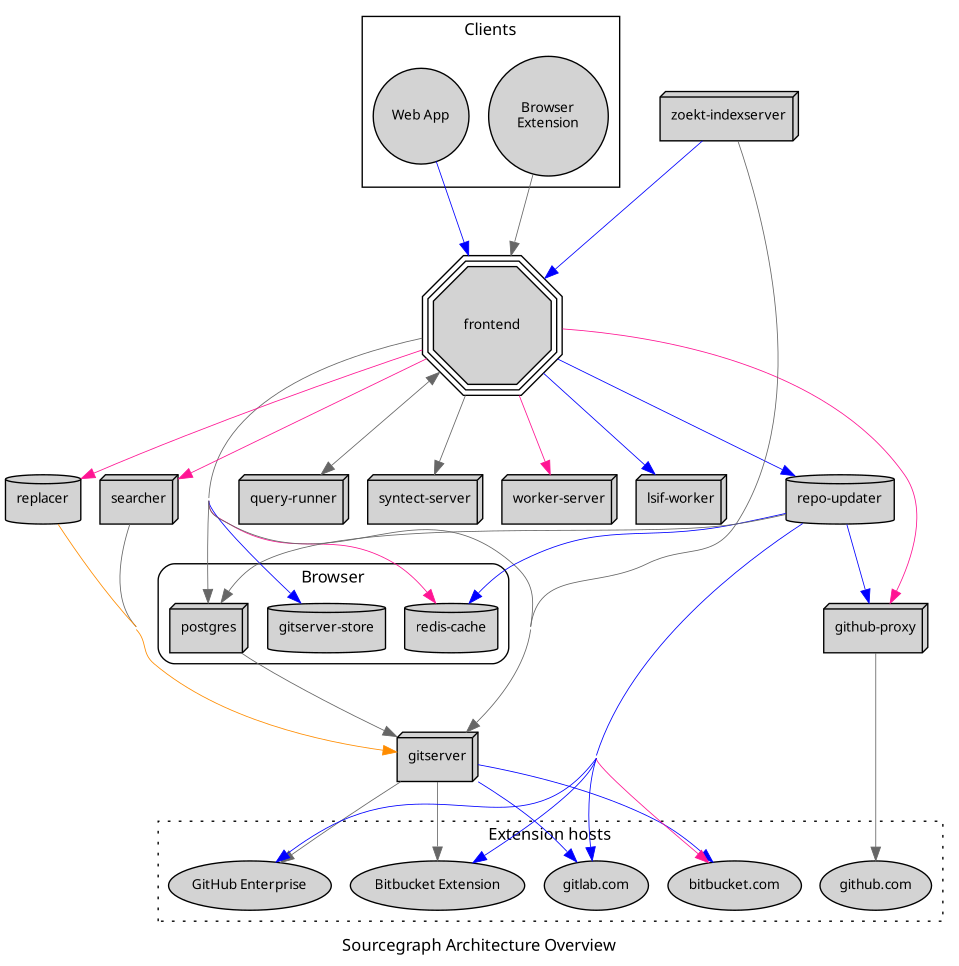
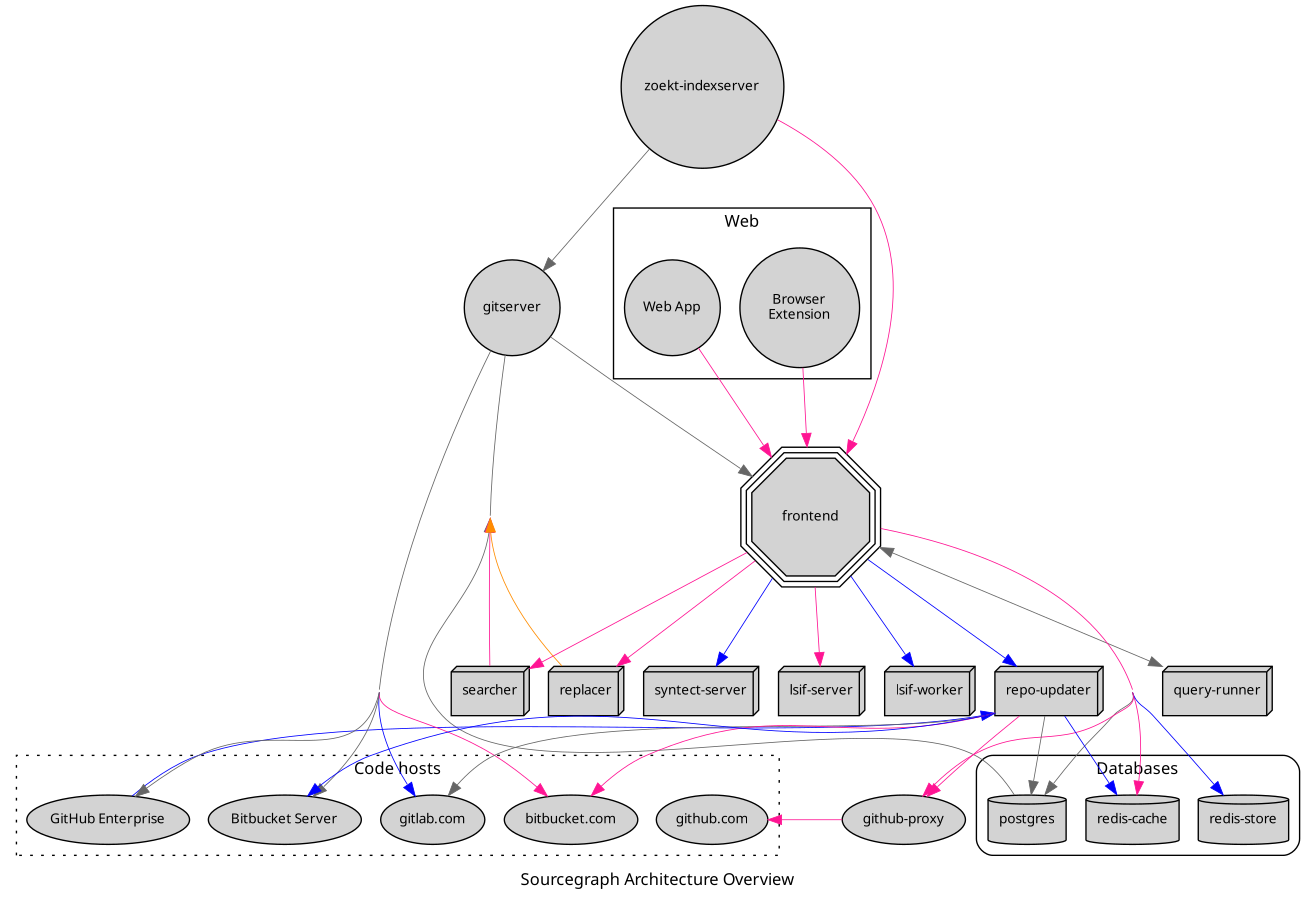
cluster "Clients": label "Clients" -> "Web"
node "zoekt-indexserver": shape box3d -> circle
edge "Web App" -> "frontend": color blue -> deeppink
edge "zoekt-indexserver" -> "frontend": color blue -> deeppink
edge "Browser Extension" -> "frontend": color gray40 -> deeppink
edge "frontend" -> "syntect-server": color gray40 -> blue
node "replacer": shape cylinder -> box3d
node "worker-server": label "worker-server" -> "lsif-server"
node "repo-updater": shape cylinder -> box3d
edge "frontend" -> "gitserver": reversed
edge "repo-updater" -> "github-proxy": color blue -> deeppink
edge "searcher" -> "gitserver": color gray40 -> deeppink
cluster "Browser": label "Browser" -> "Databases"
edge "repo-updater" -> "GitHub Enterprise": reversed
node "postgres": shape box3d -> cylinder
node "gitserver-store": label "gitserver-store" -> "redis-store"
node "github-proxy": shape box3d -> ellipse
edge "github-proxy" -> "github.com": color gray40 -> deeppink
node "gitserver": shape box3d -> circle
edge "gitserver" -> "bitbucket.com": color blue -> deeppink
edge "repo-updater" -> "gitlab.com": color blue -> gray40
cluster "Extension hosts": label "Extension hosts" -> "Code hosts"
node "Bitbucket Extension": label "Bitbucket Extension" -> "Bitbucket Server"
